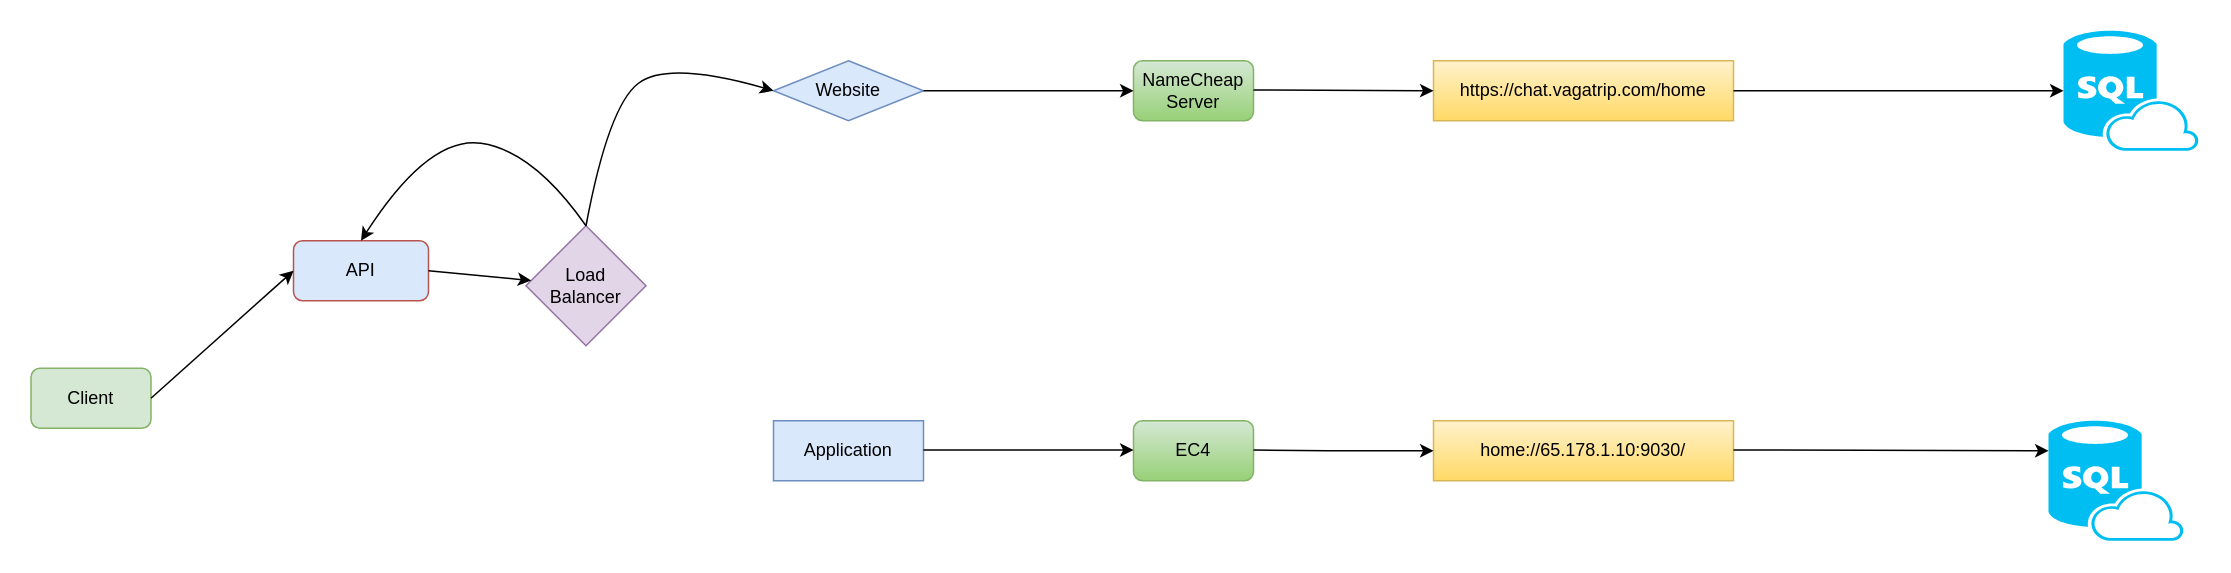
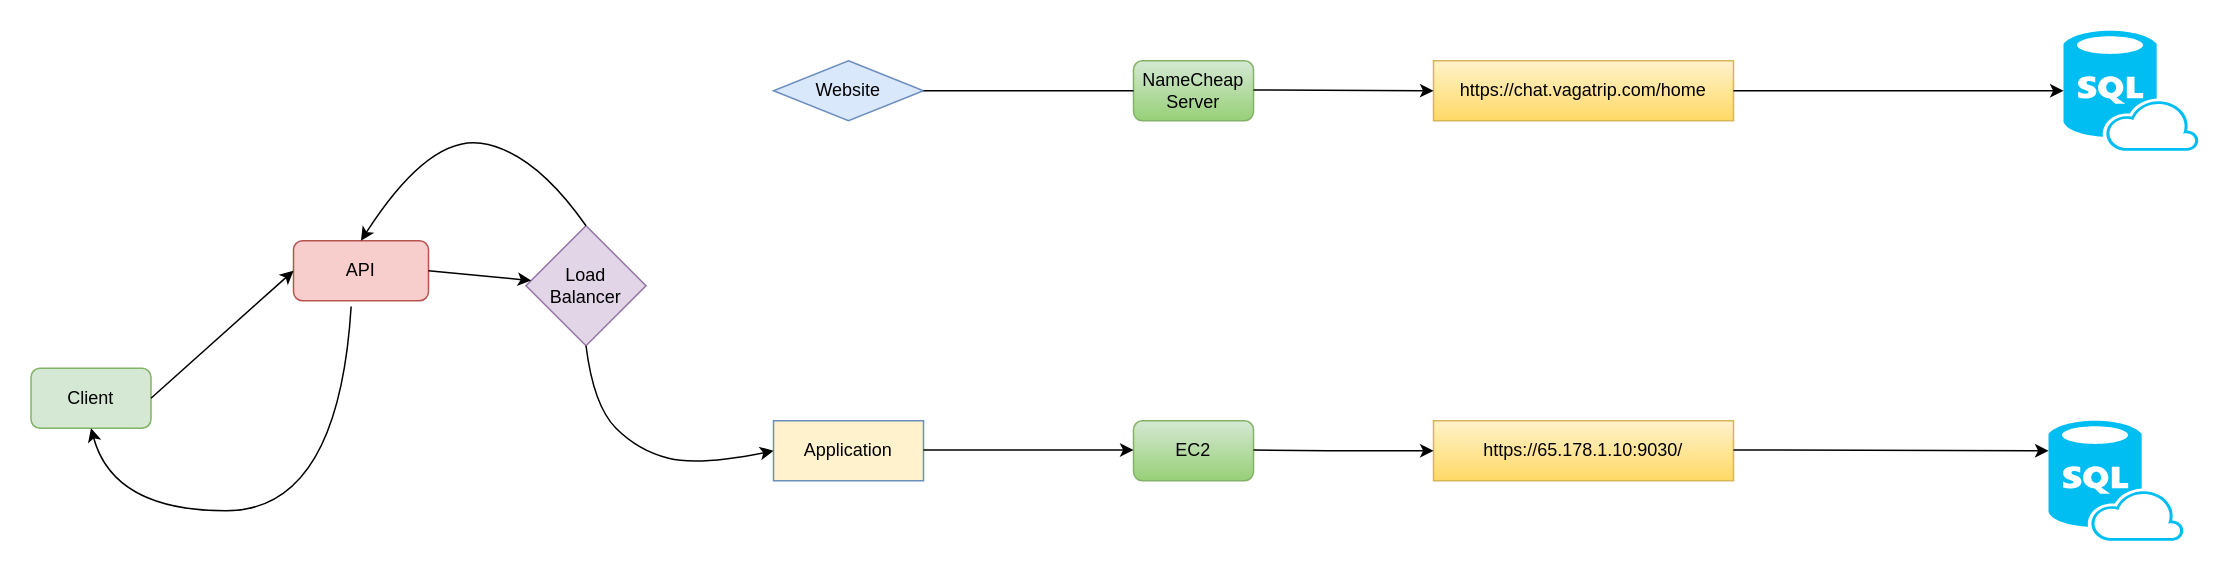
edge "Website" -> "NameCheap Server": arrowhead classic -> none
edge "Load Balancer" -> "Website": removed
node "API": fillcolor #dae8fc -> #f8cecc
edge "Load Balancer" -> "Application": added
node "Application": fillcolor #dae8fc -> #fff2cc
node "EC4": label "EC4" -> "EC2"
node "home://65.178.1.10:9030/": label "home://65.178.1.10:9030/" -> "https://65.178.1.10:9030/"
edge "API" -> "Client": added
